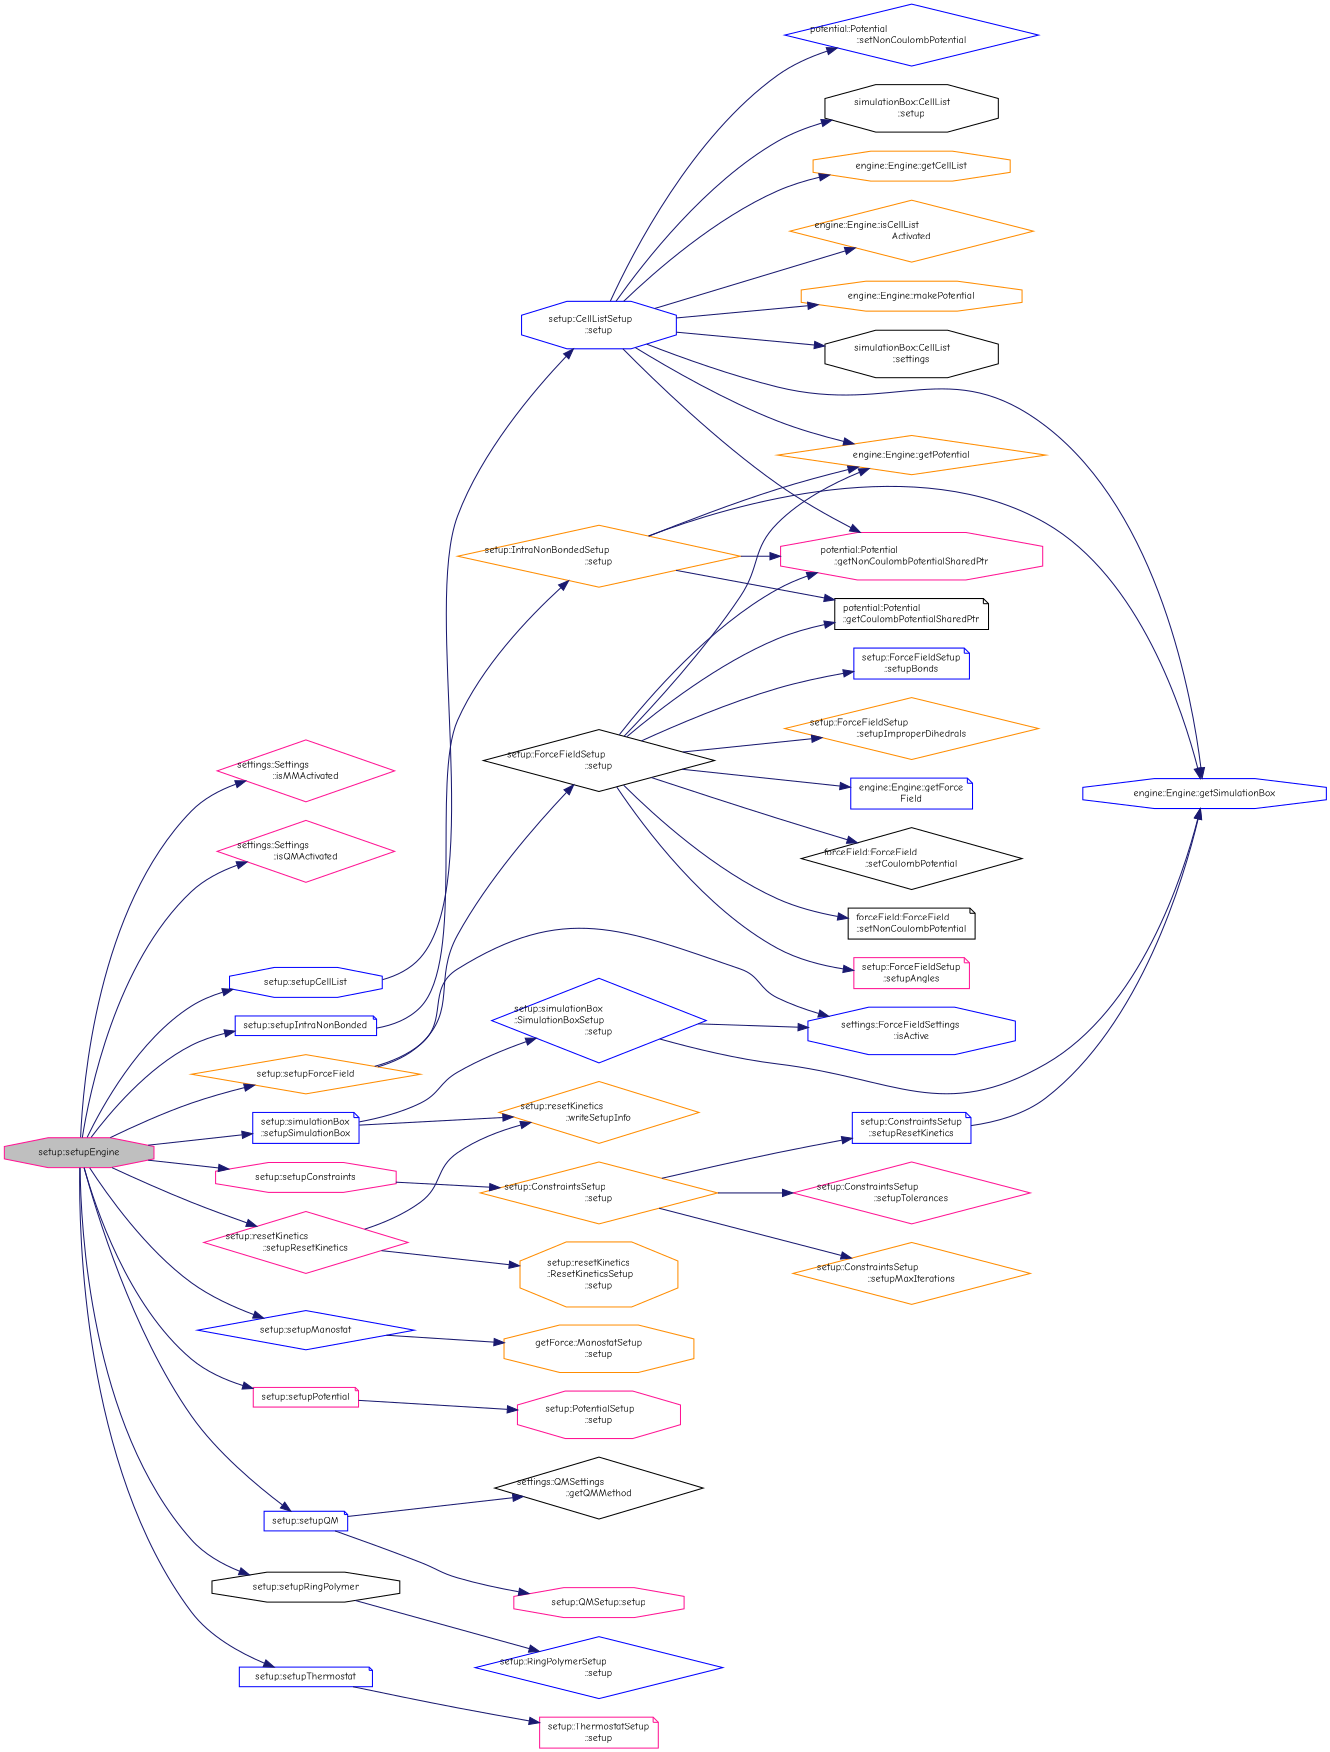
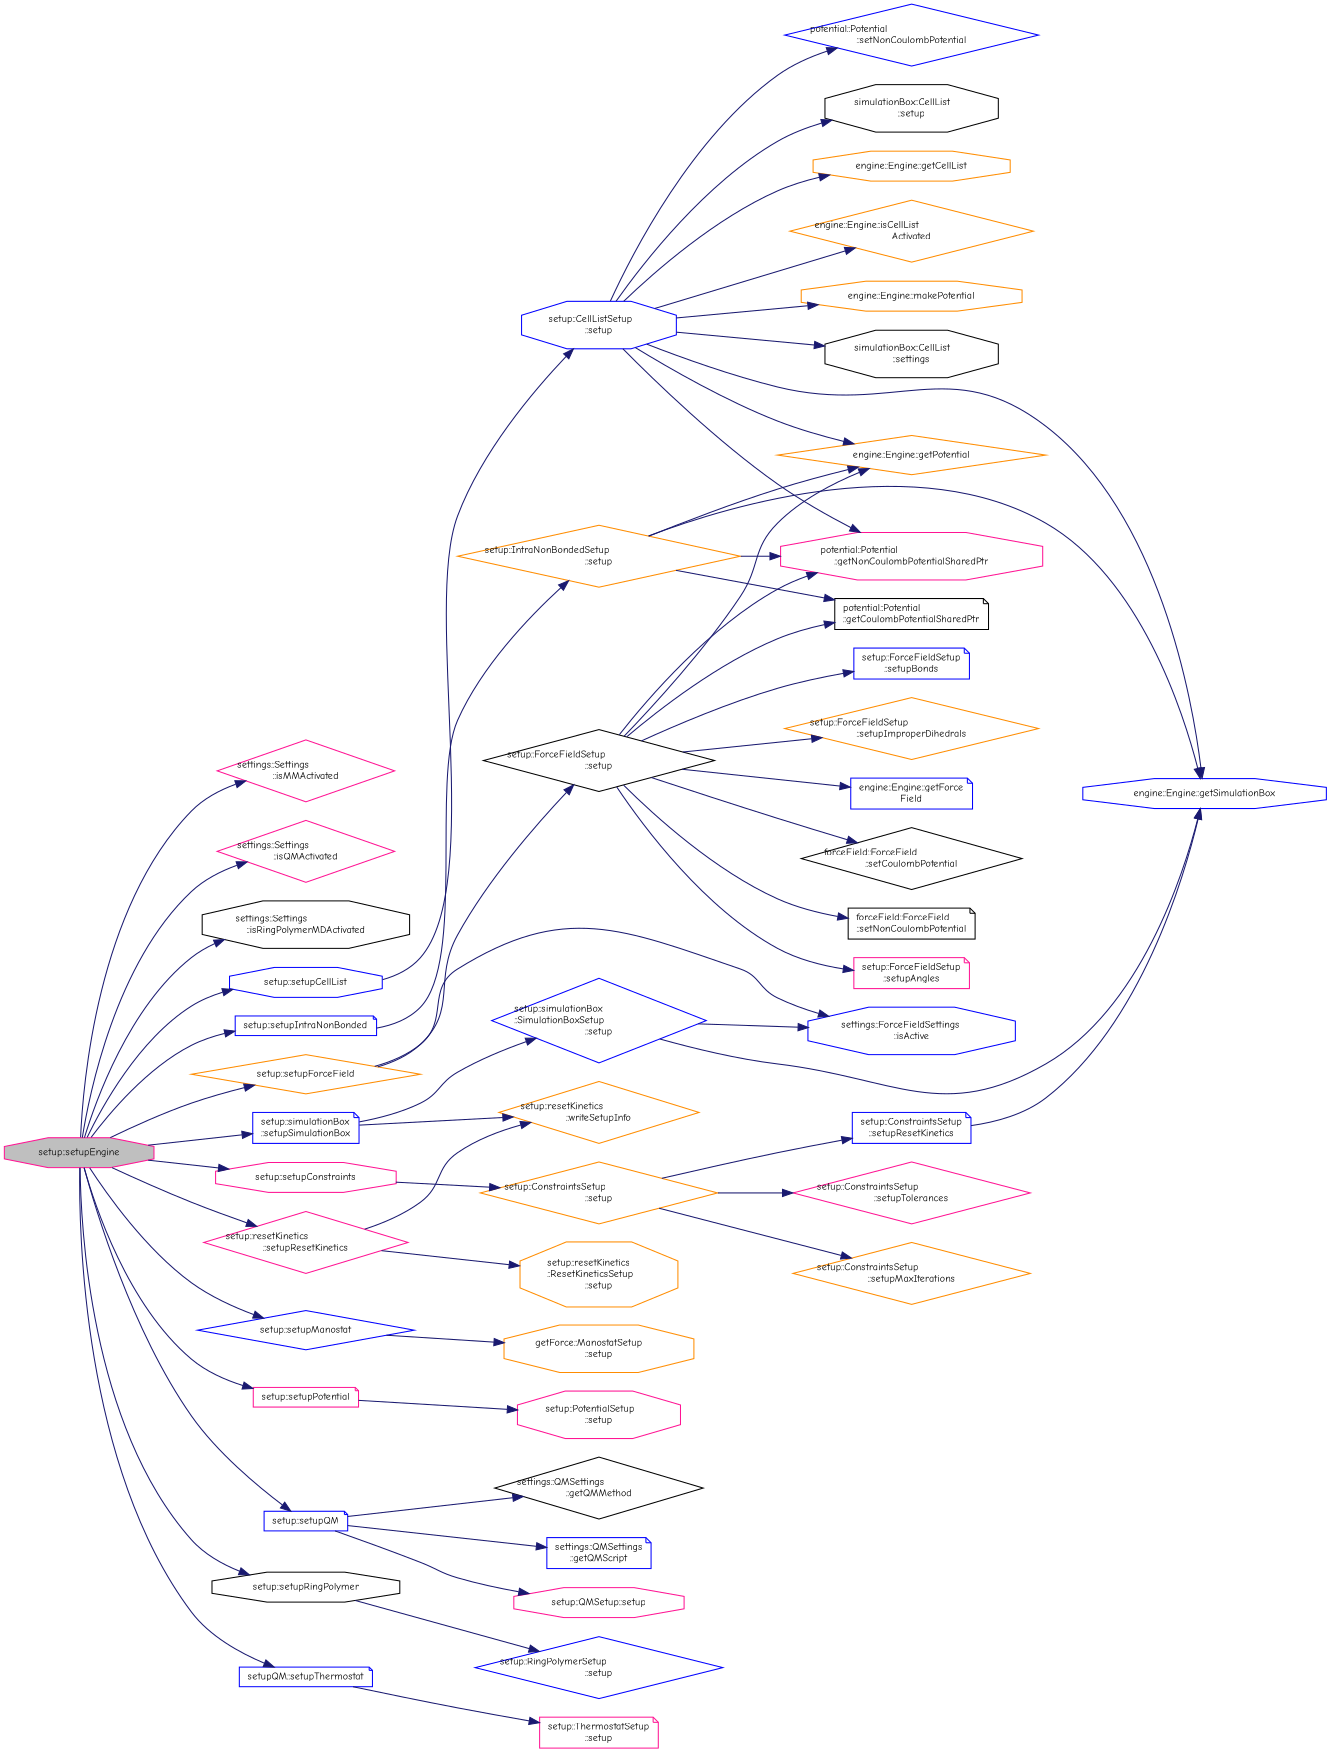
node "settings::Settings ::isRingPolymerMDActivated": added
node "settings::QMSettings ::getQMScript": added
node "setup::setupThermostat": label "setup::setupThermostat" -> "setupQM::setupThermostat"
